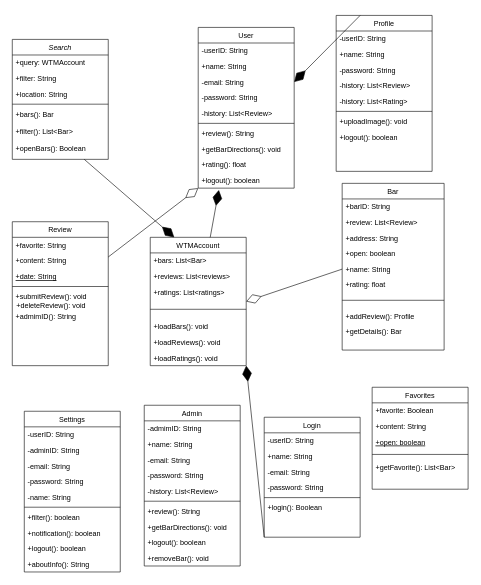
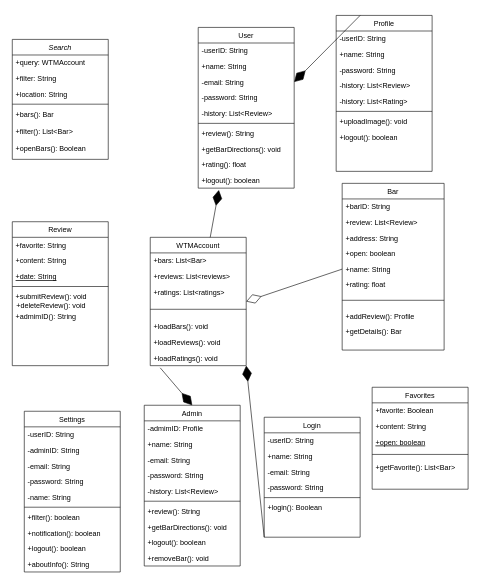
edge "Search" -> "WTMAccount": removed
edge "Review" -> "User": removed
edge "+loadRatings(): void" -> "Admin": added
node "-admimID: String": label "-admimID: String" -> "-admimID: Profile"
